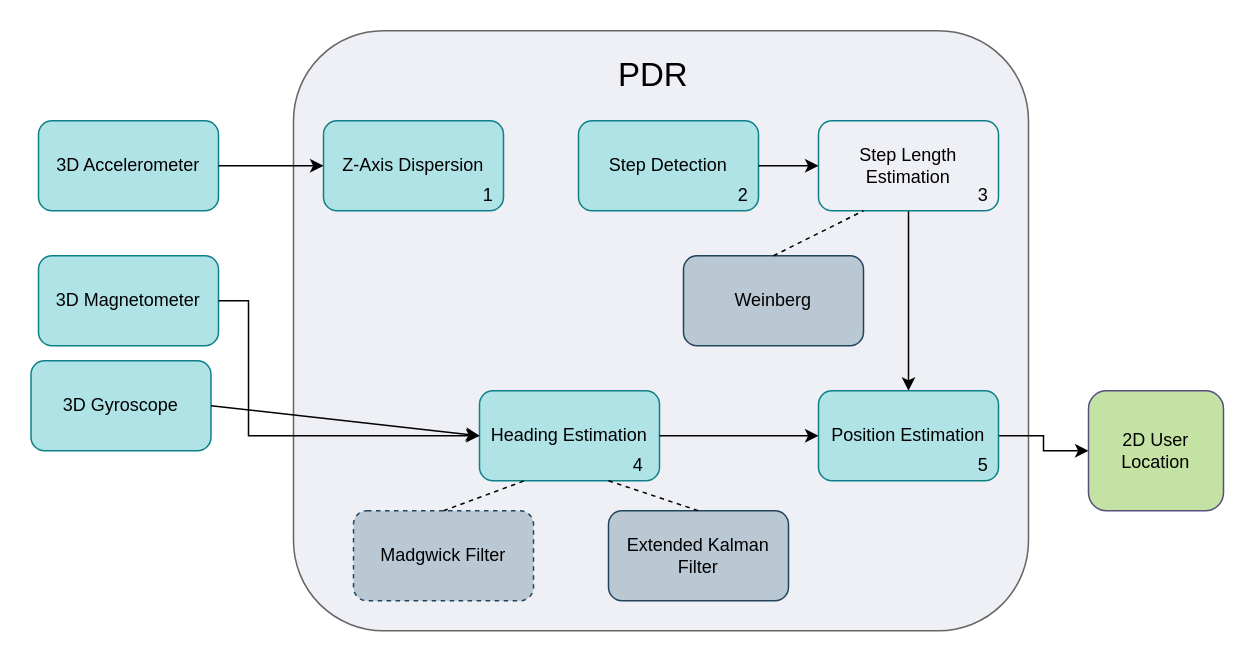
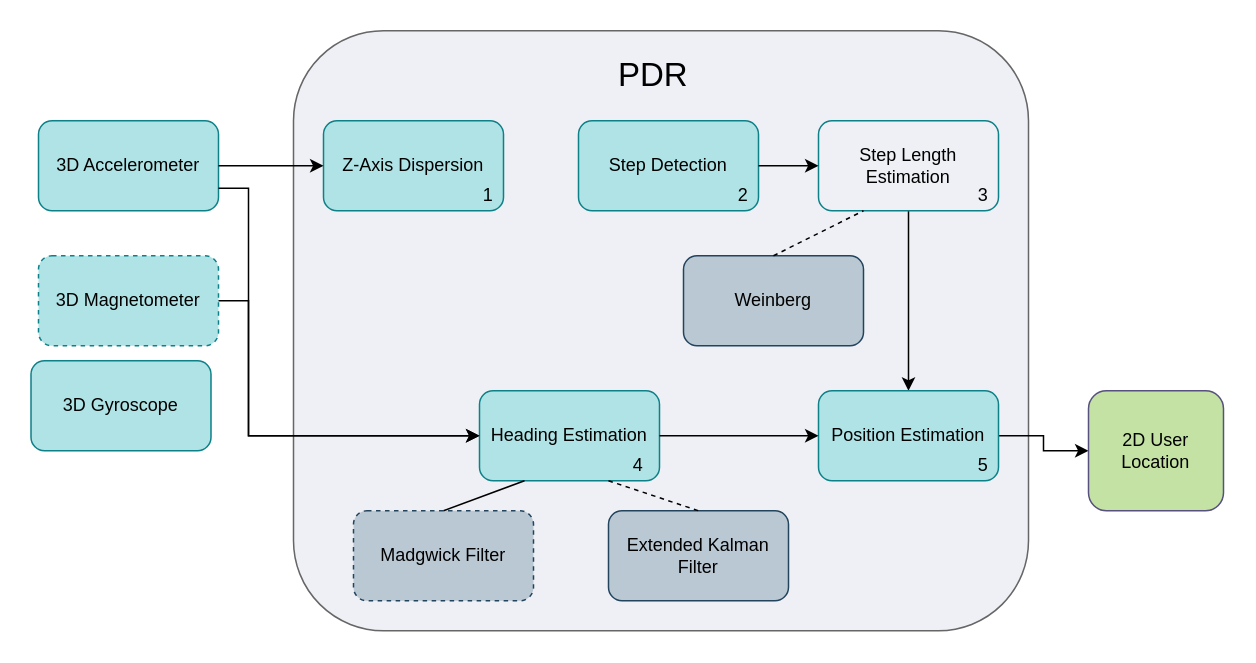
edge "3D Accelerometer" -> "Heading Estimation": added
node "3D Magnetometer": style solid -> dashed
edge "3D Gyroscope" -> "Heading Estimation": removed
edge "Heading Estimation" -- "Madgwick Filter": style dashed -> solid
